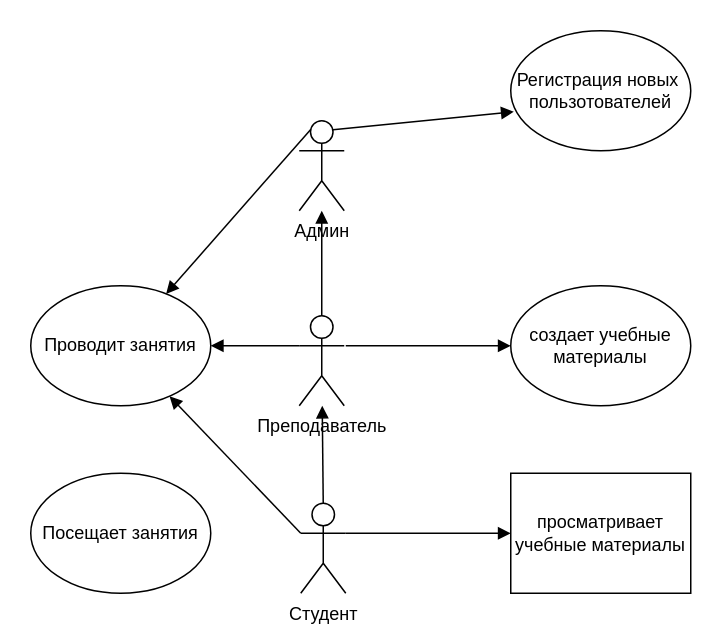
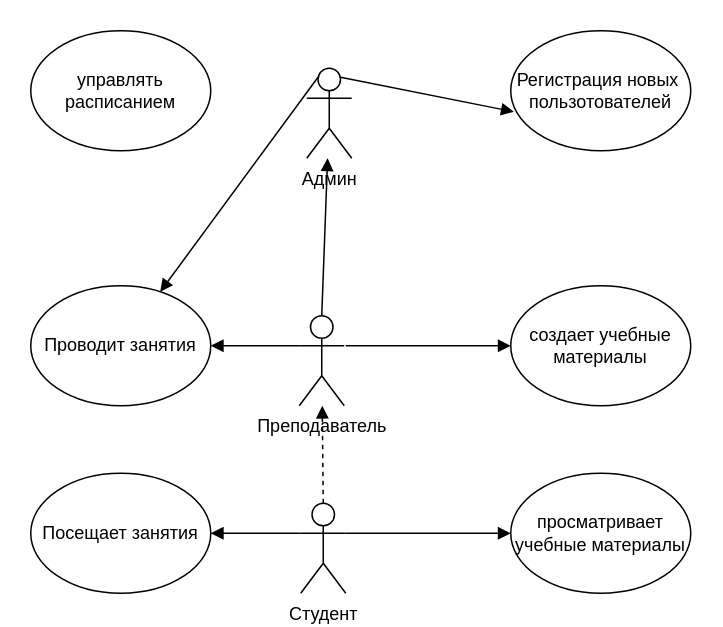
node "управлять расписанием": added
node "Админ": moved (322, 166) -> (329, 113)
edge "Студент" -> "Преподаватель": style solid -> dashed
edge "Студент" -> "Проводит занятия": now "Студент" -> "Посещает занятия"
node "просматривает учебные материалы": shape rectangle -> ellipse
